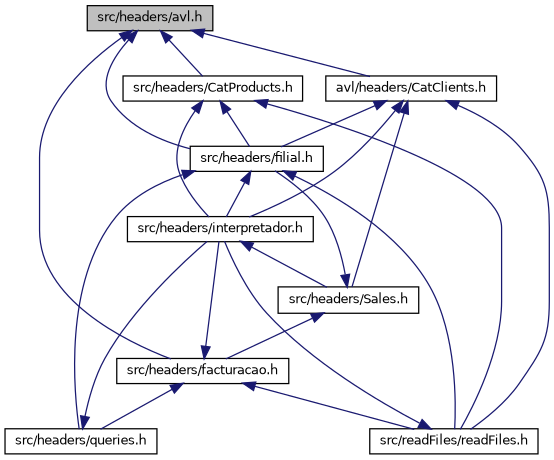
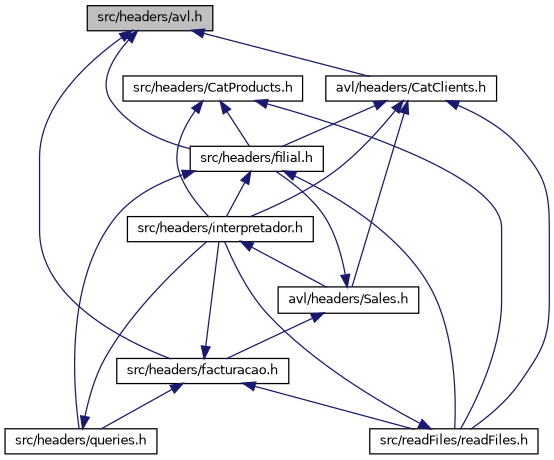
edge "src/headers/CatProducts.h" -> "src/headers/avl.h": removed
node "src/headers/Sales.h": label "src/headers/Sales.h" -> "avl/headers/Sales.h"
